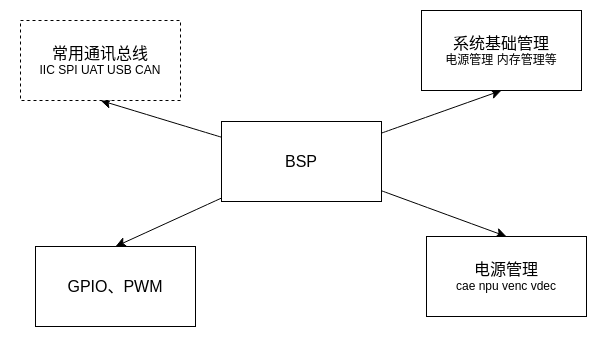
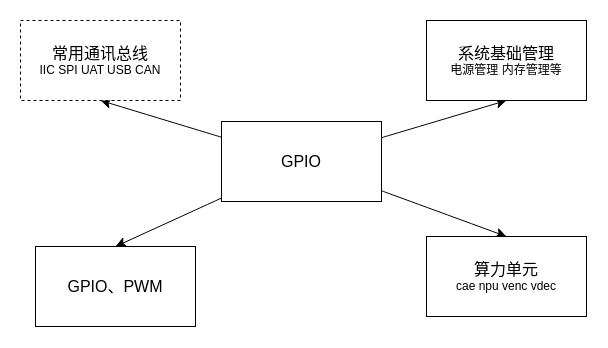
node "系统基础管理 电源管理 内存管理等": moved (502, 51) -> (507, 61)
node "BSP": label "BSP" -> "GPIO"
node "电源管理 cae npu venc vdec": label "电源管理 cae npu venc vdec" -> "算力单元 cae npu venc vdec"
